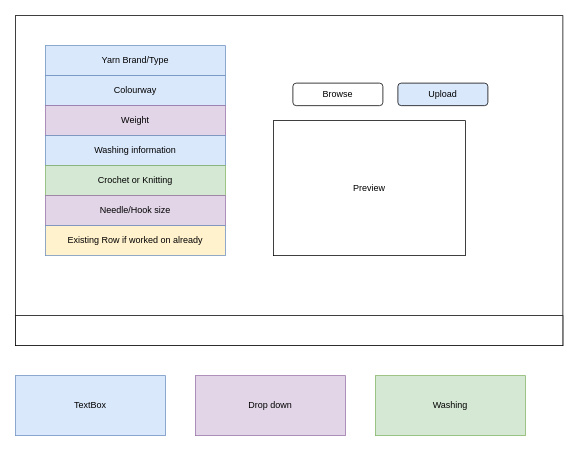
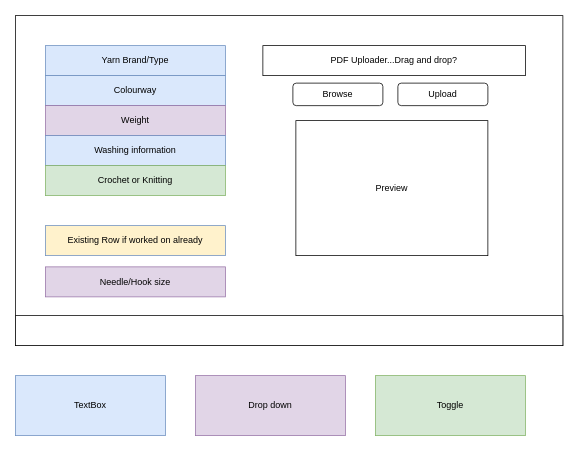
node "PDF Uploader...Drag and drop?": added
node "Upload": fillcolor #dae8fc -> #ffffff
node "Preview": moved (369, 188) -> (392, 188)
node "Needle/Hook size": moved (135, 210) -> (135, 282)
node "Washing": label "Washing" -> "Toggle"
